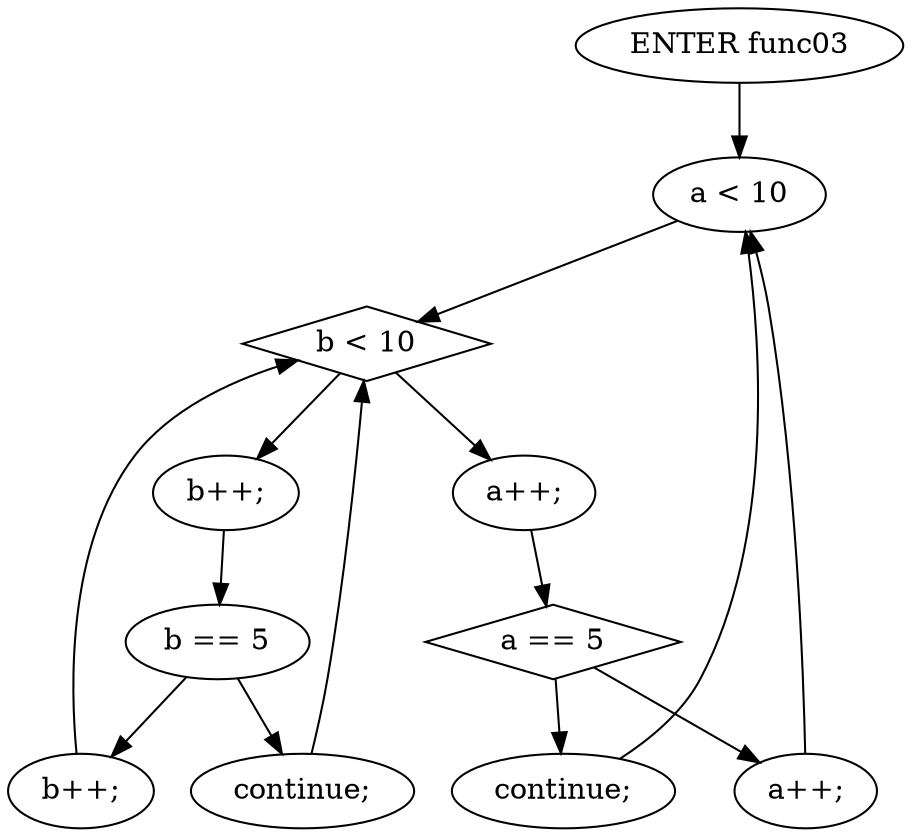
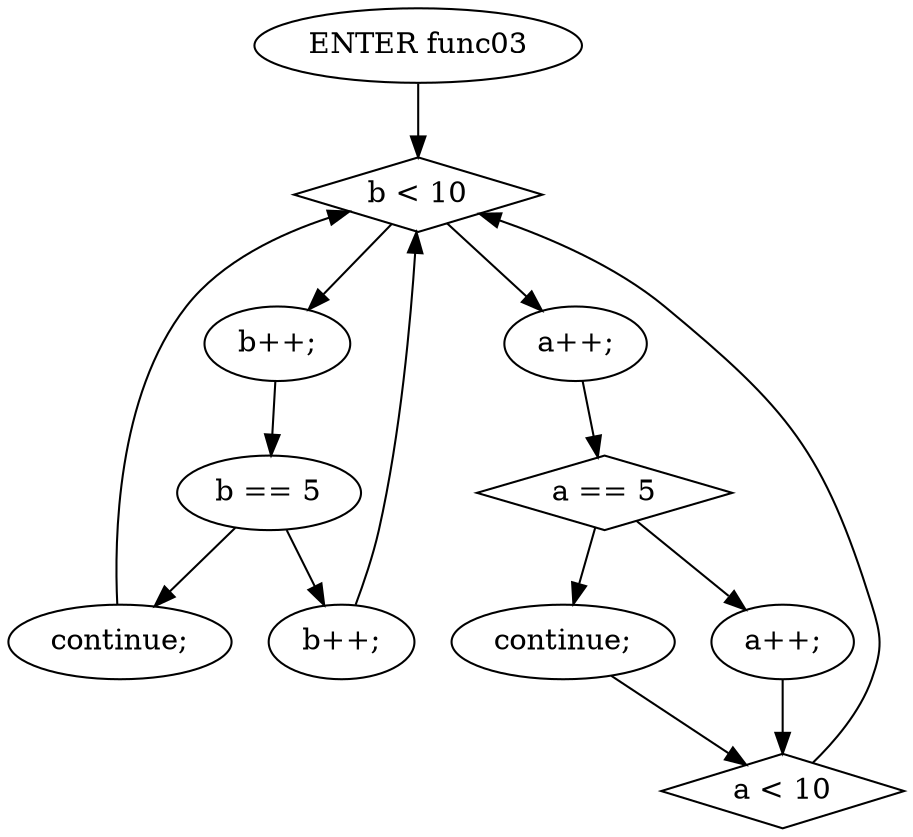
edge "ENTER func03" -> "a < 10": now "ENTER func03" -> "b < 10"
node "a < 10": shape ellipse -> diamond
